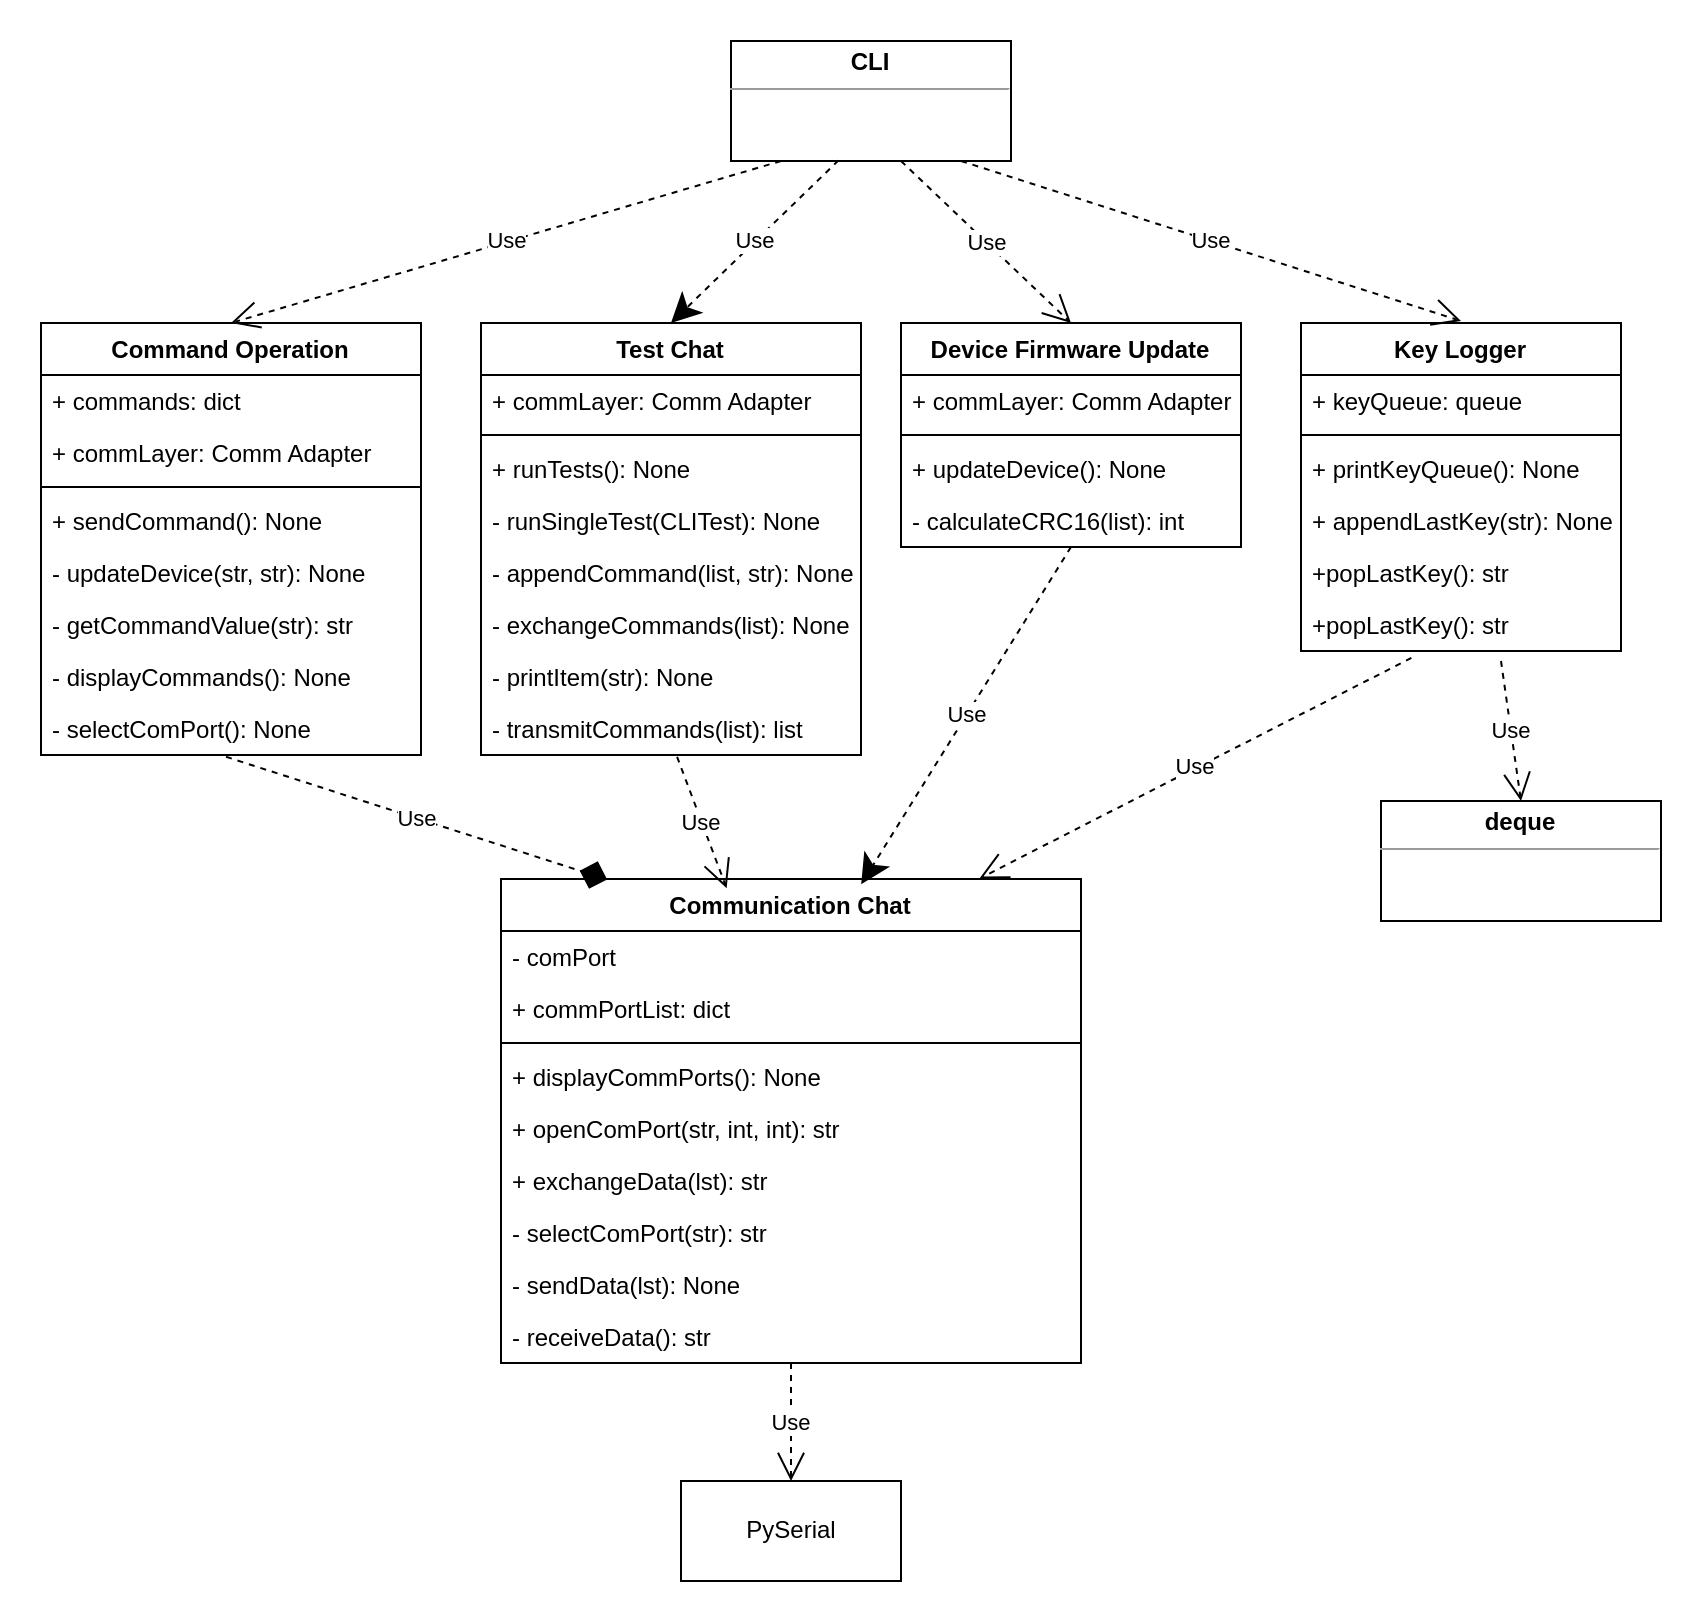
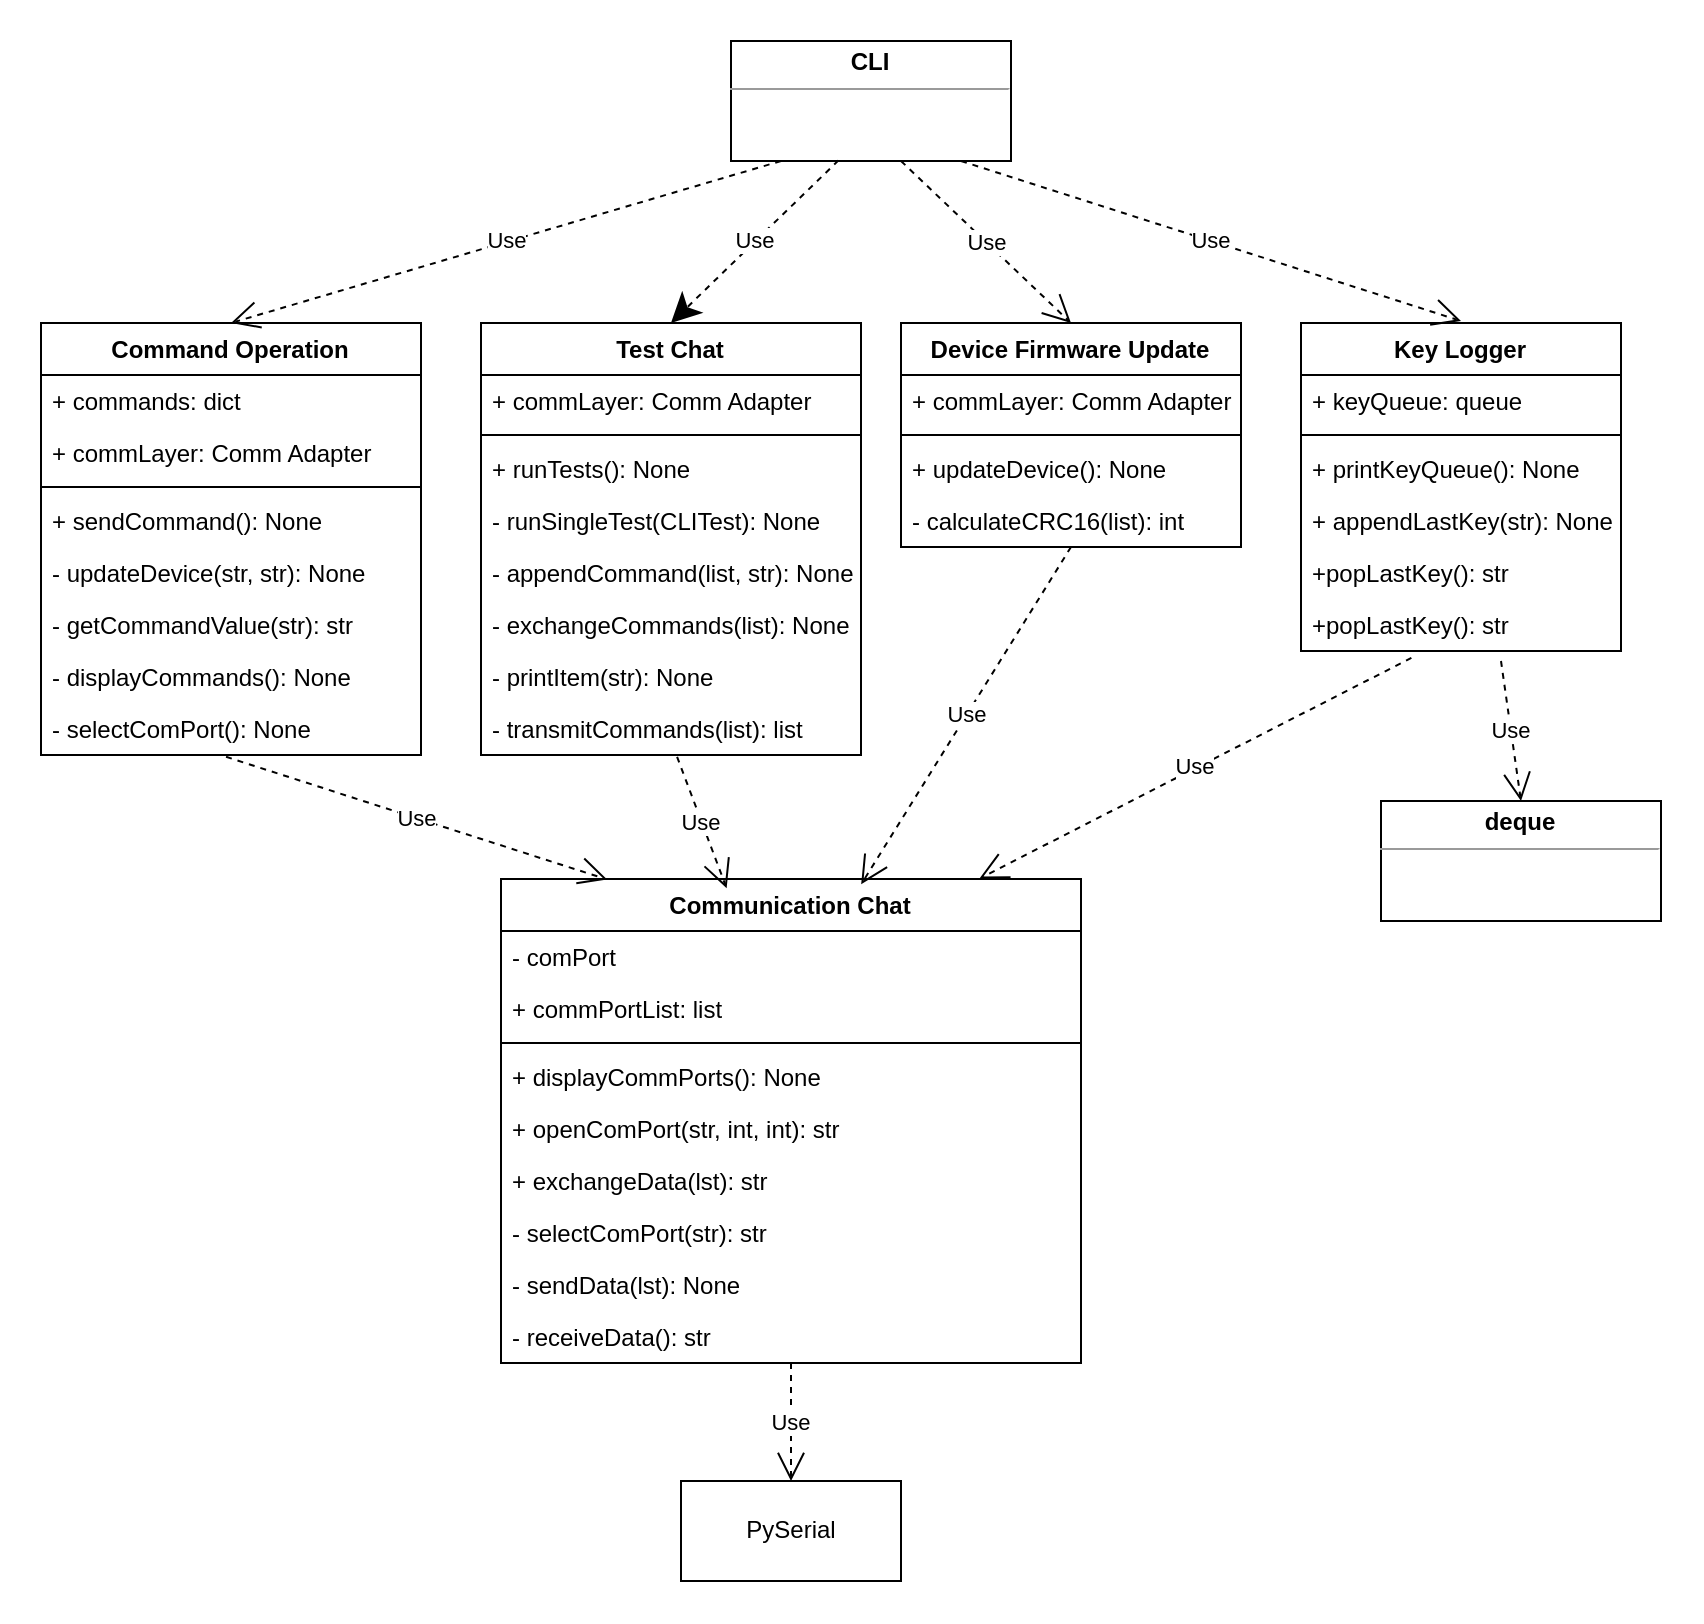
edge "Device Firmware Update" -> "Communication Chat": arrowhead classic -> open
edge "- selectComPort(): None" -> "Communication Chat": arrowhead diamond -> open
node "+ commPortList: dict": label "+ commPortList: dict" -> "+ commPortList: list"
